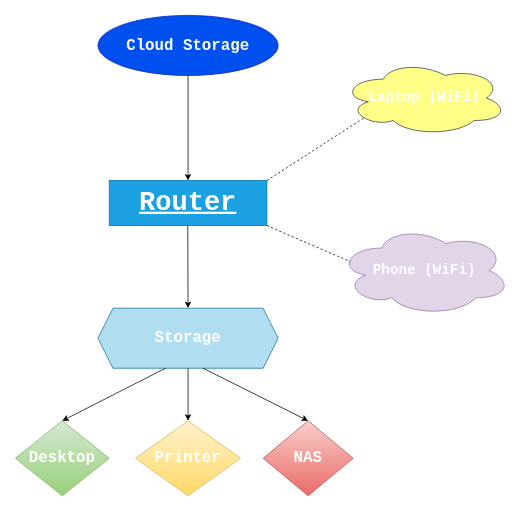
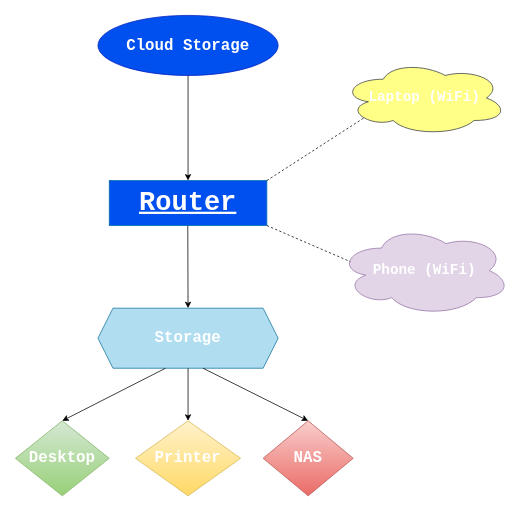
node "Router": fillcolor #1ba1e2 -> #0050ef
